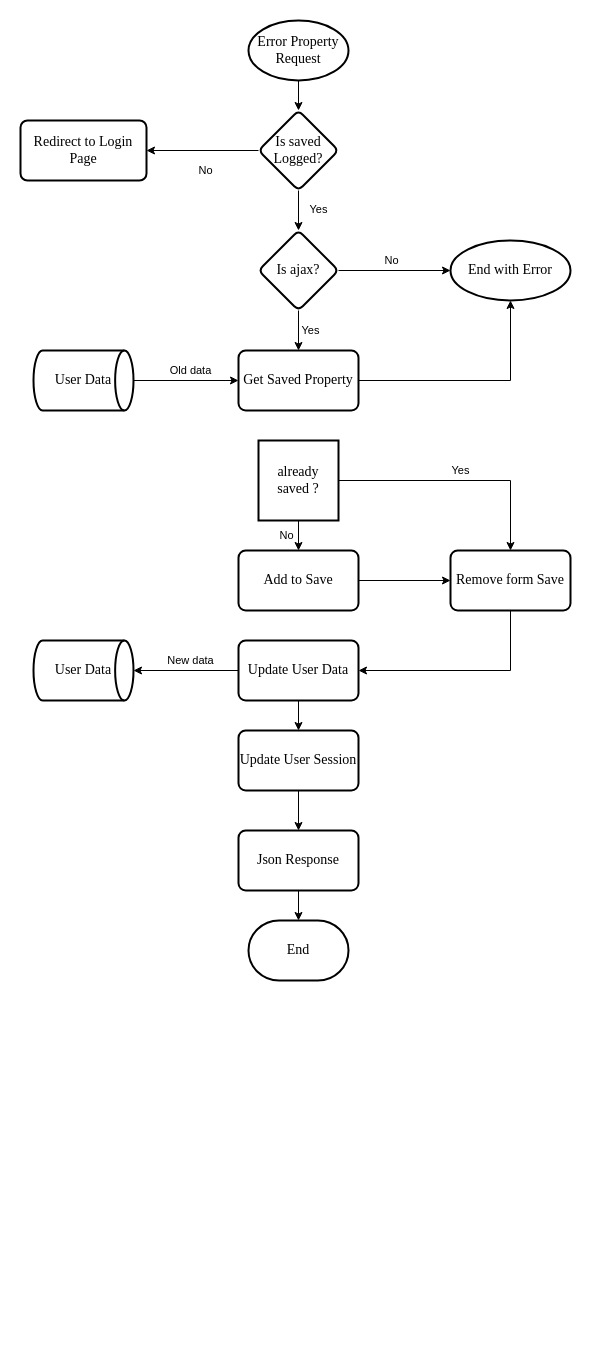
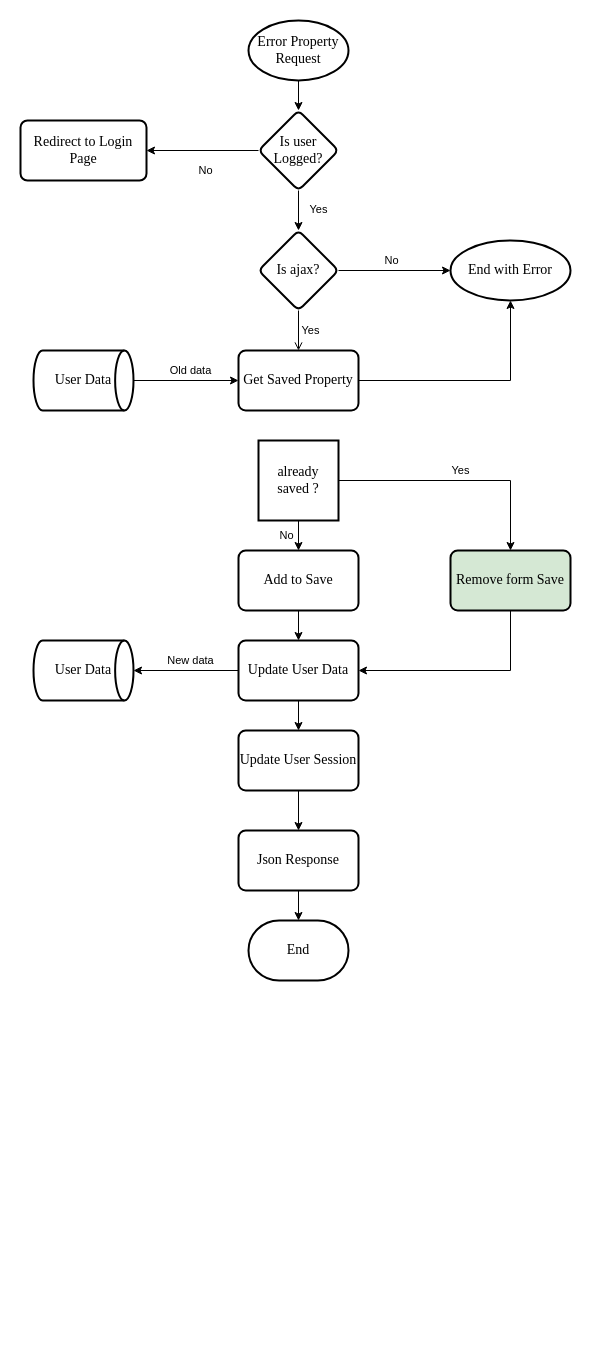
node "Is saved Logged?": label "Is saved Logged?" -> "Is user Logged?"
edge "Is ajax?" -> "Get Saved Property": arrowhead classic -> open
edge "Add to Save" -> "Remove form Save": now "Add to Save" -> "Update User Data"
node "Remove form Save": fillcolor #ffffff -> #d5e8d4
